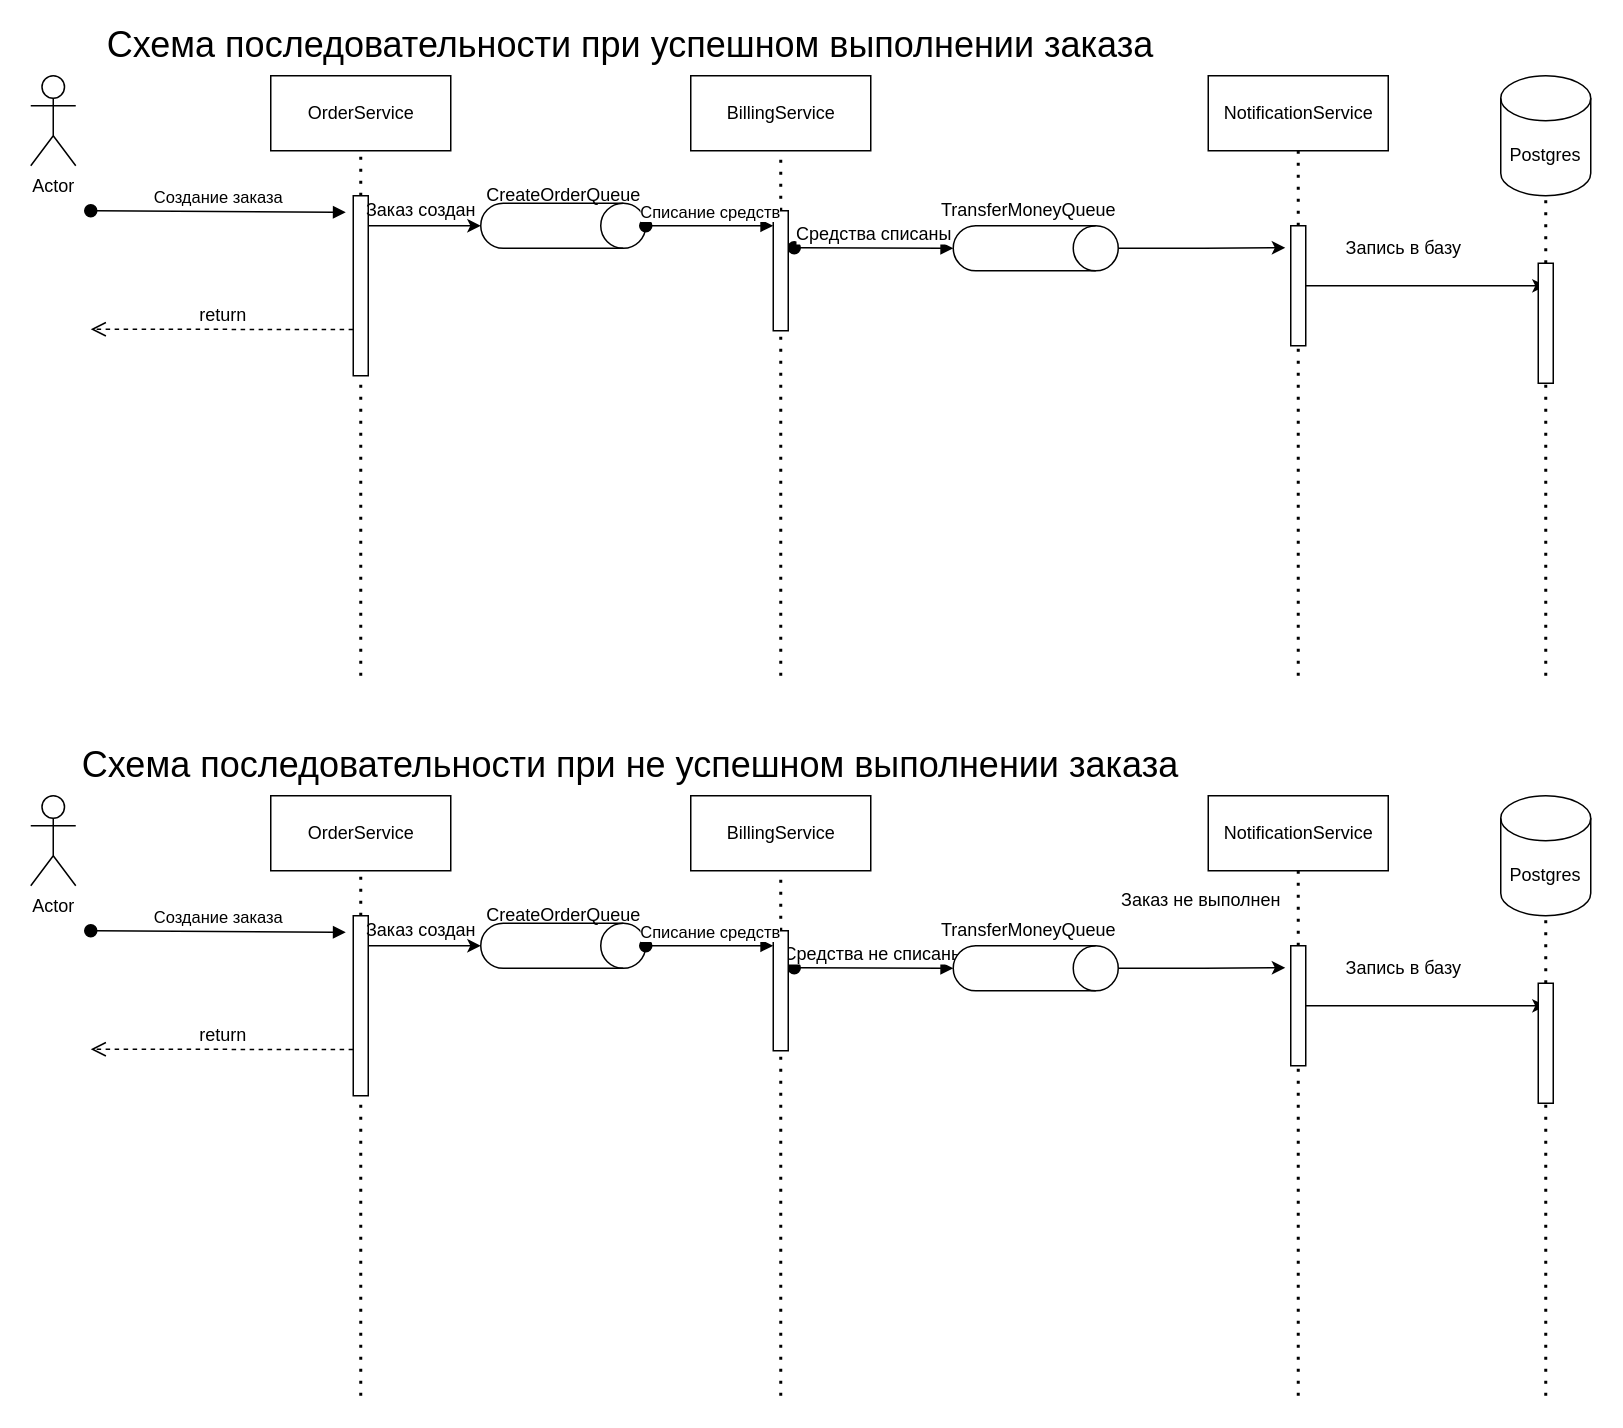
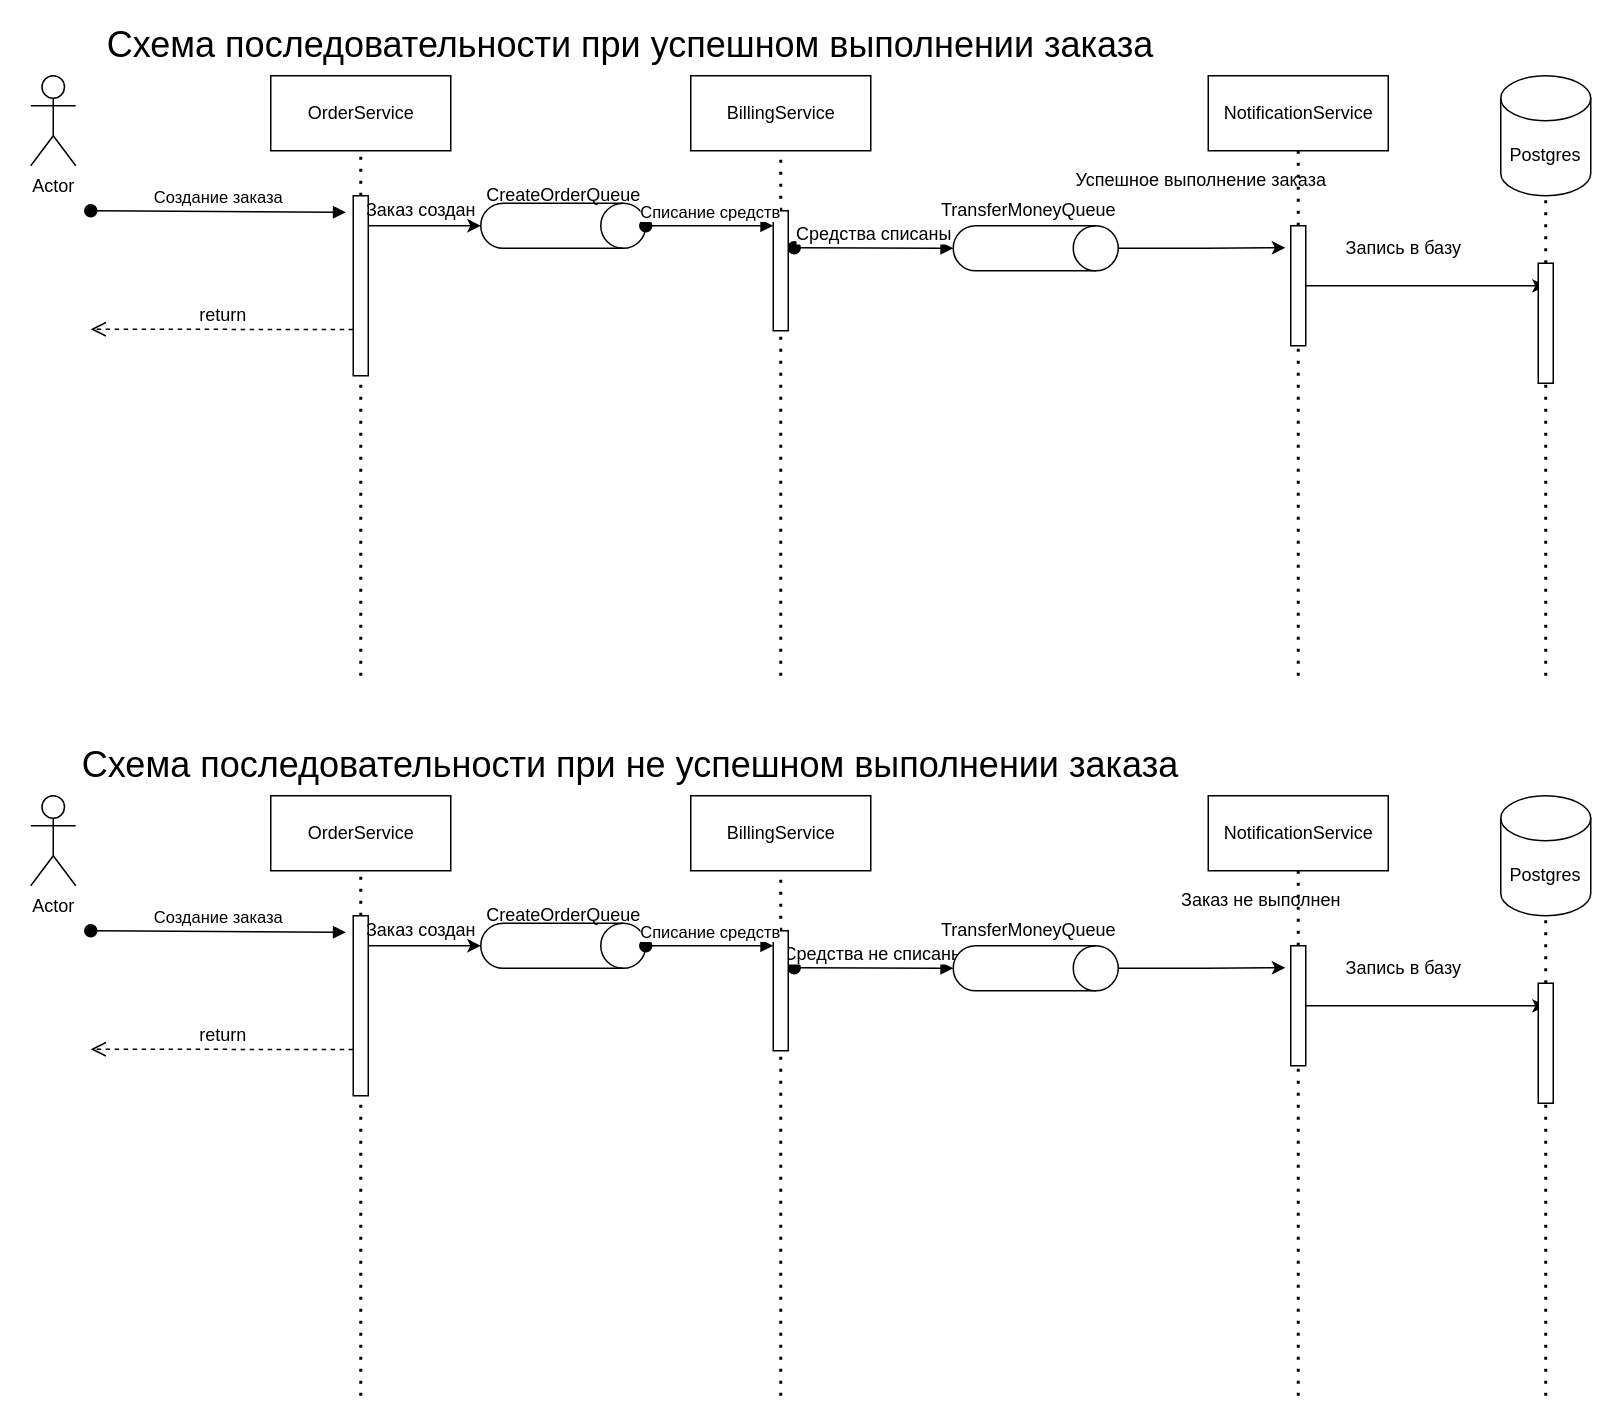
node "Успешное выполнение заказа": added
node "Заказ не выполнен": moved (1201, 901) -> (1261, 901)
